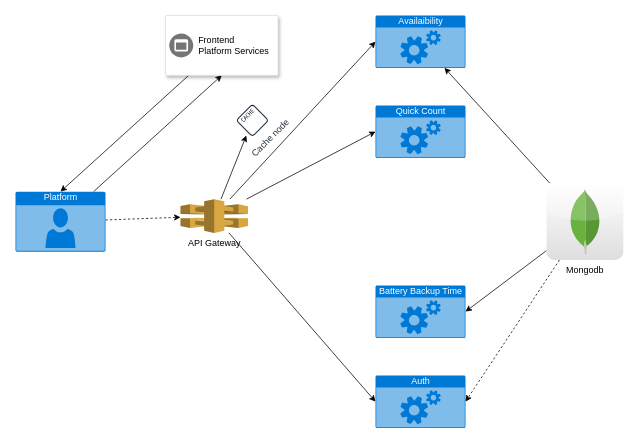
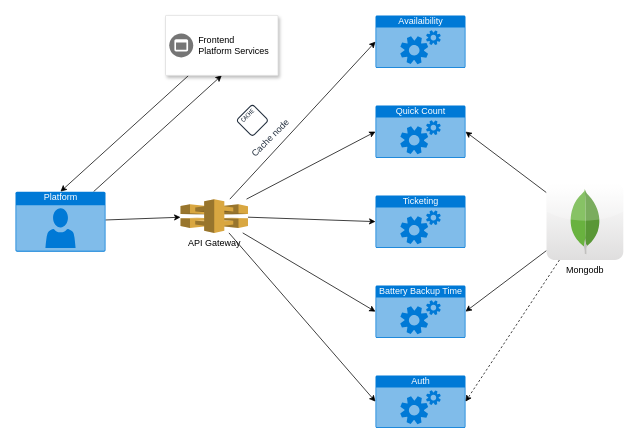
edge "Mongodb" -> "Availaibility": now "Mongodb" -> "Quick Count"
edge "API Gateway" -> "Cache node": now "API Gateway" -> "Battery Backup Time"
edge "Platform" -> "API Gateway": style dashed -> solid
edge "API Gateway" -> "Ticketing": added
node "Ticketing": added
